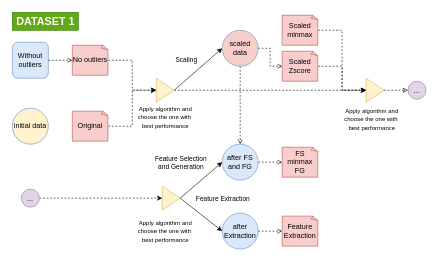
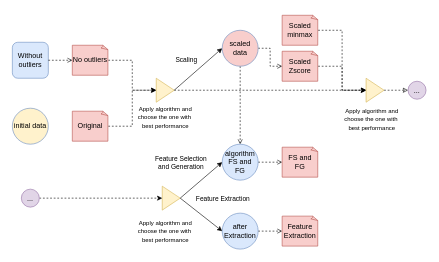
node "DATASET 1": removed
node "after FS and FG": label "after FS and FG" -> "algorithm FS and FG"
node "FS minmax FG": label "FS minmax FG" -> "FS and FG"
